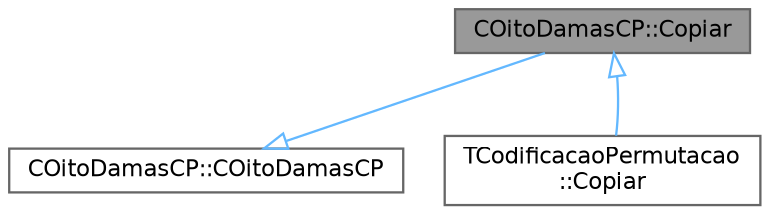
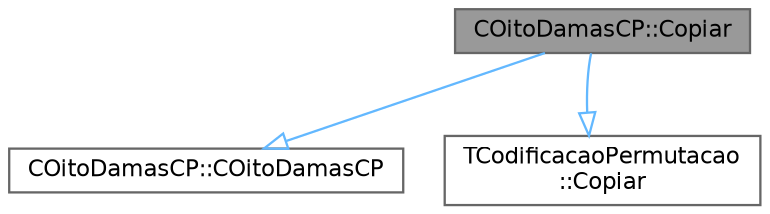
edge "TCodificacaoPermutacao ::Copiar" -> "COitoDamasCP::Copiar": reversed
